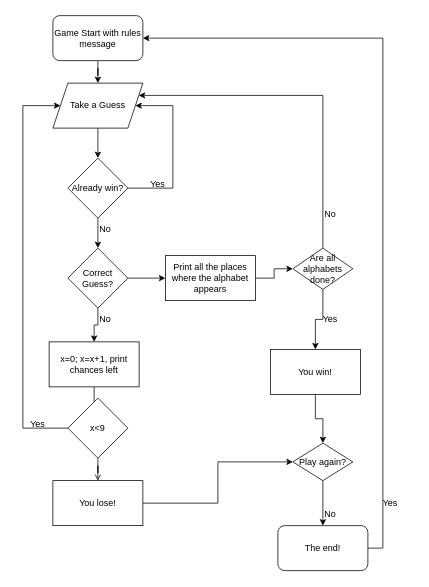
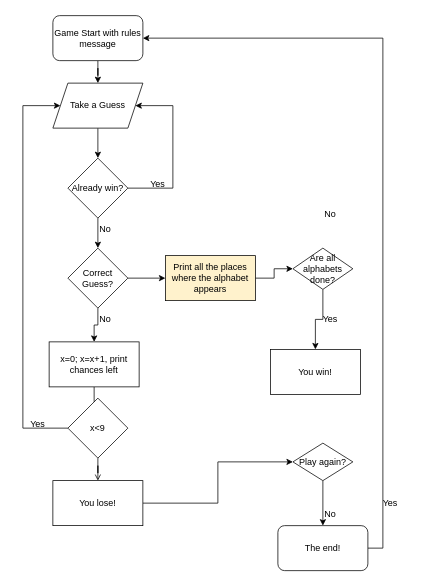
edge "Are all alphabets done?" -> "Take a Guess": removed
node "Print all the places where the alphabet appears": fillcolor #ffffff -> #fff2cc
edge "You win!" -> "Play again?": removed
